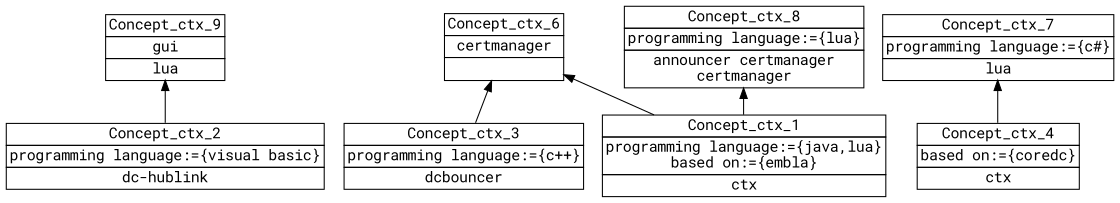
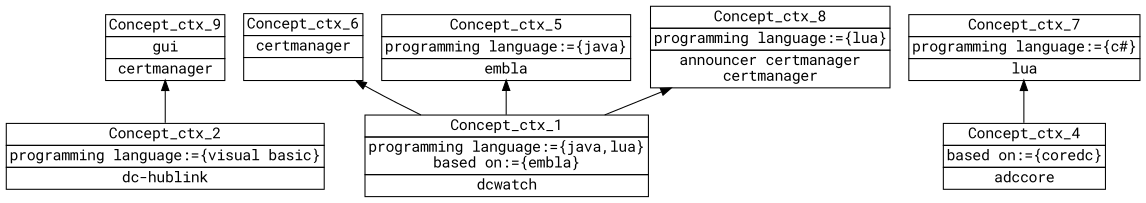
node "Concept_ctx_5": added
node "Concept_ctx_9": text "lua" -> "certmanager"
node "Concept_ctx_3": removed
node "Concept_ctx_4": text "ctx" -> "adccore"
node "Concept_ctx_1": text "ctx" -> "dcwatch"
